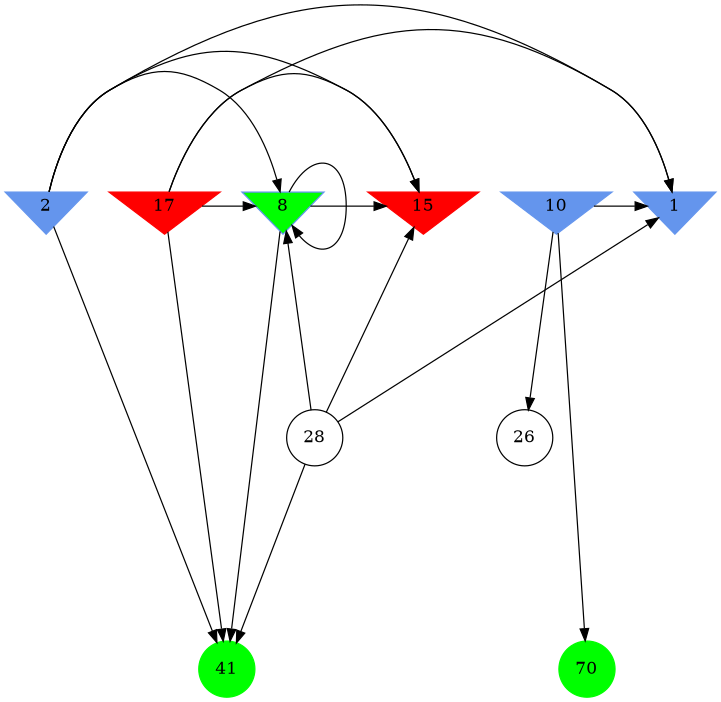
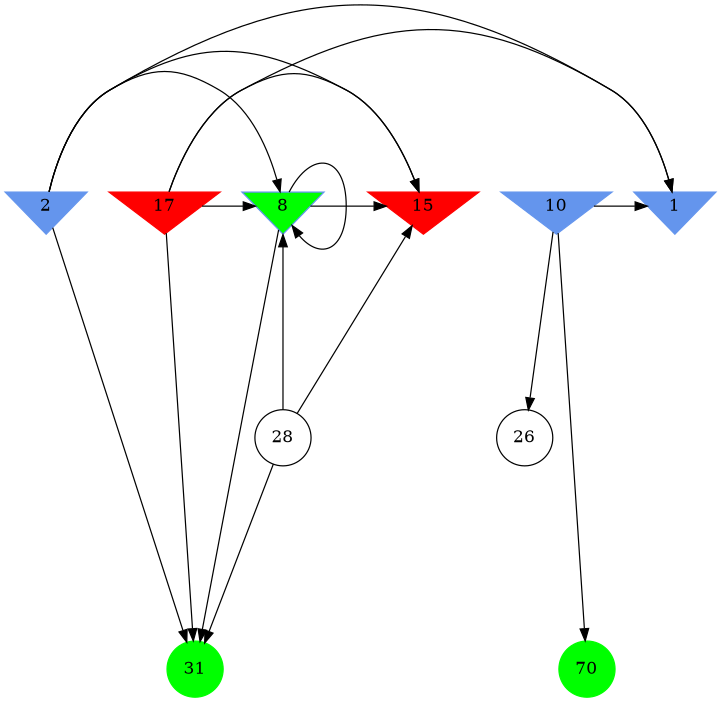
edge "28" -> "1": removed
node "41": label "41" -> "31"
